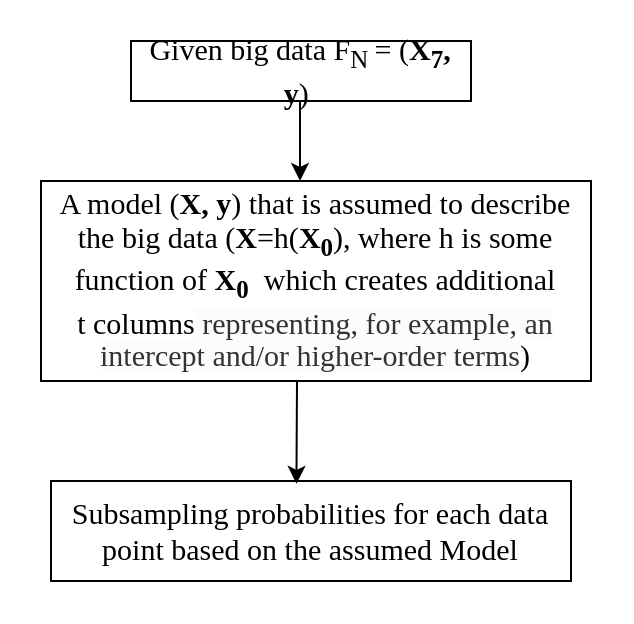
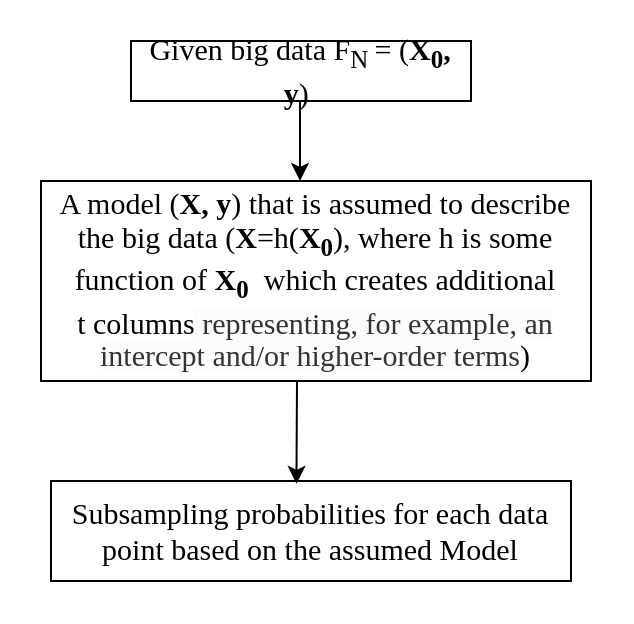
node "Given big data FN = (X7, y)": label "Given big data FN = (X7, y)" -> "Given big data FN = (X0, y)"
